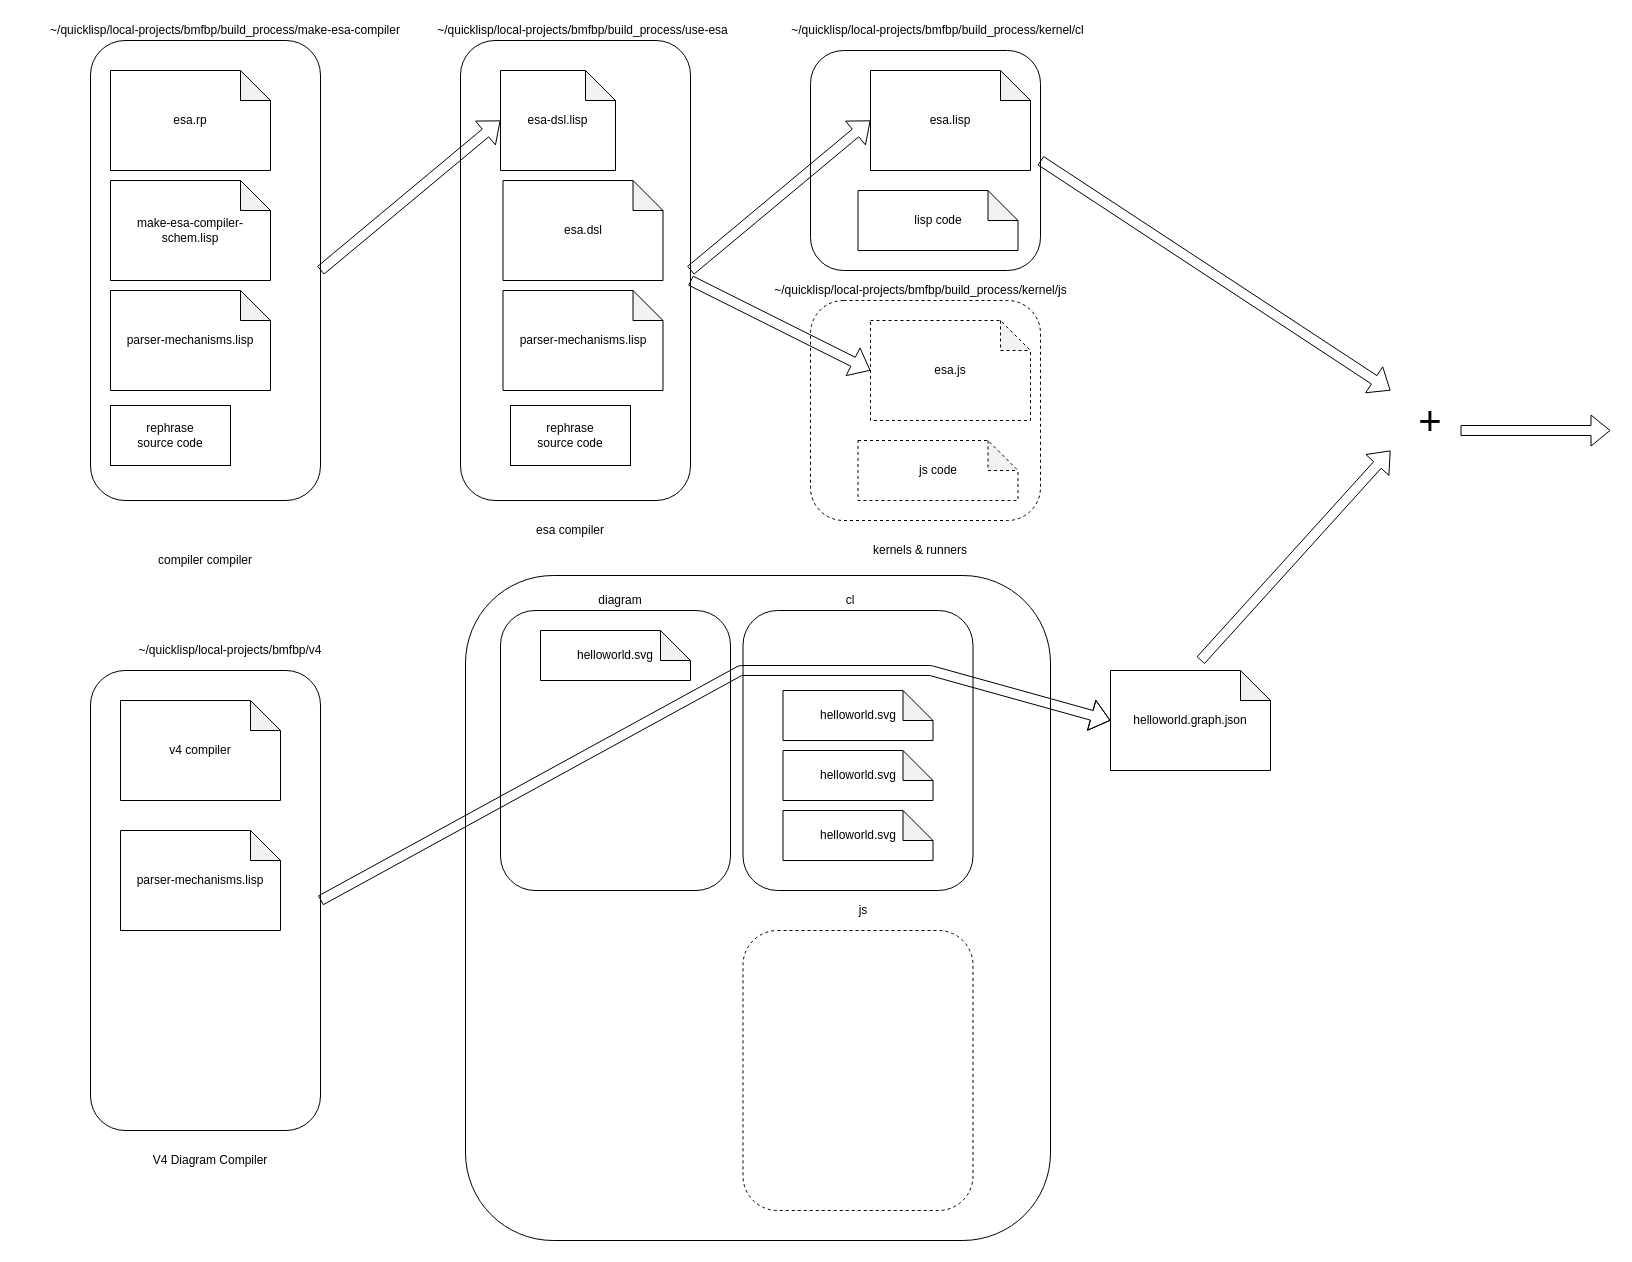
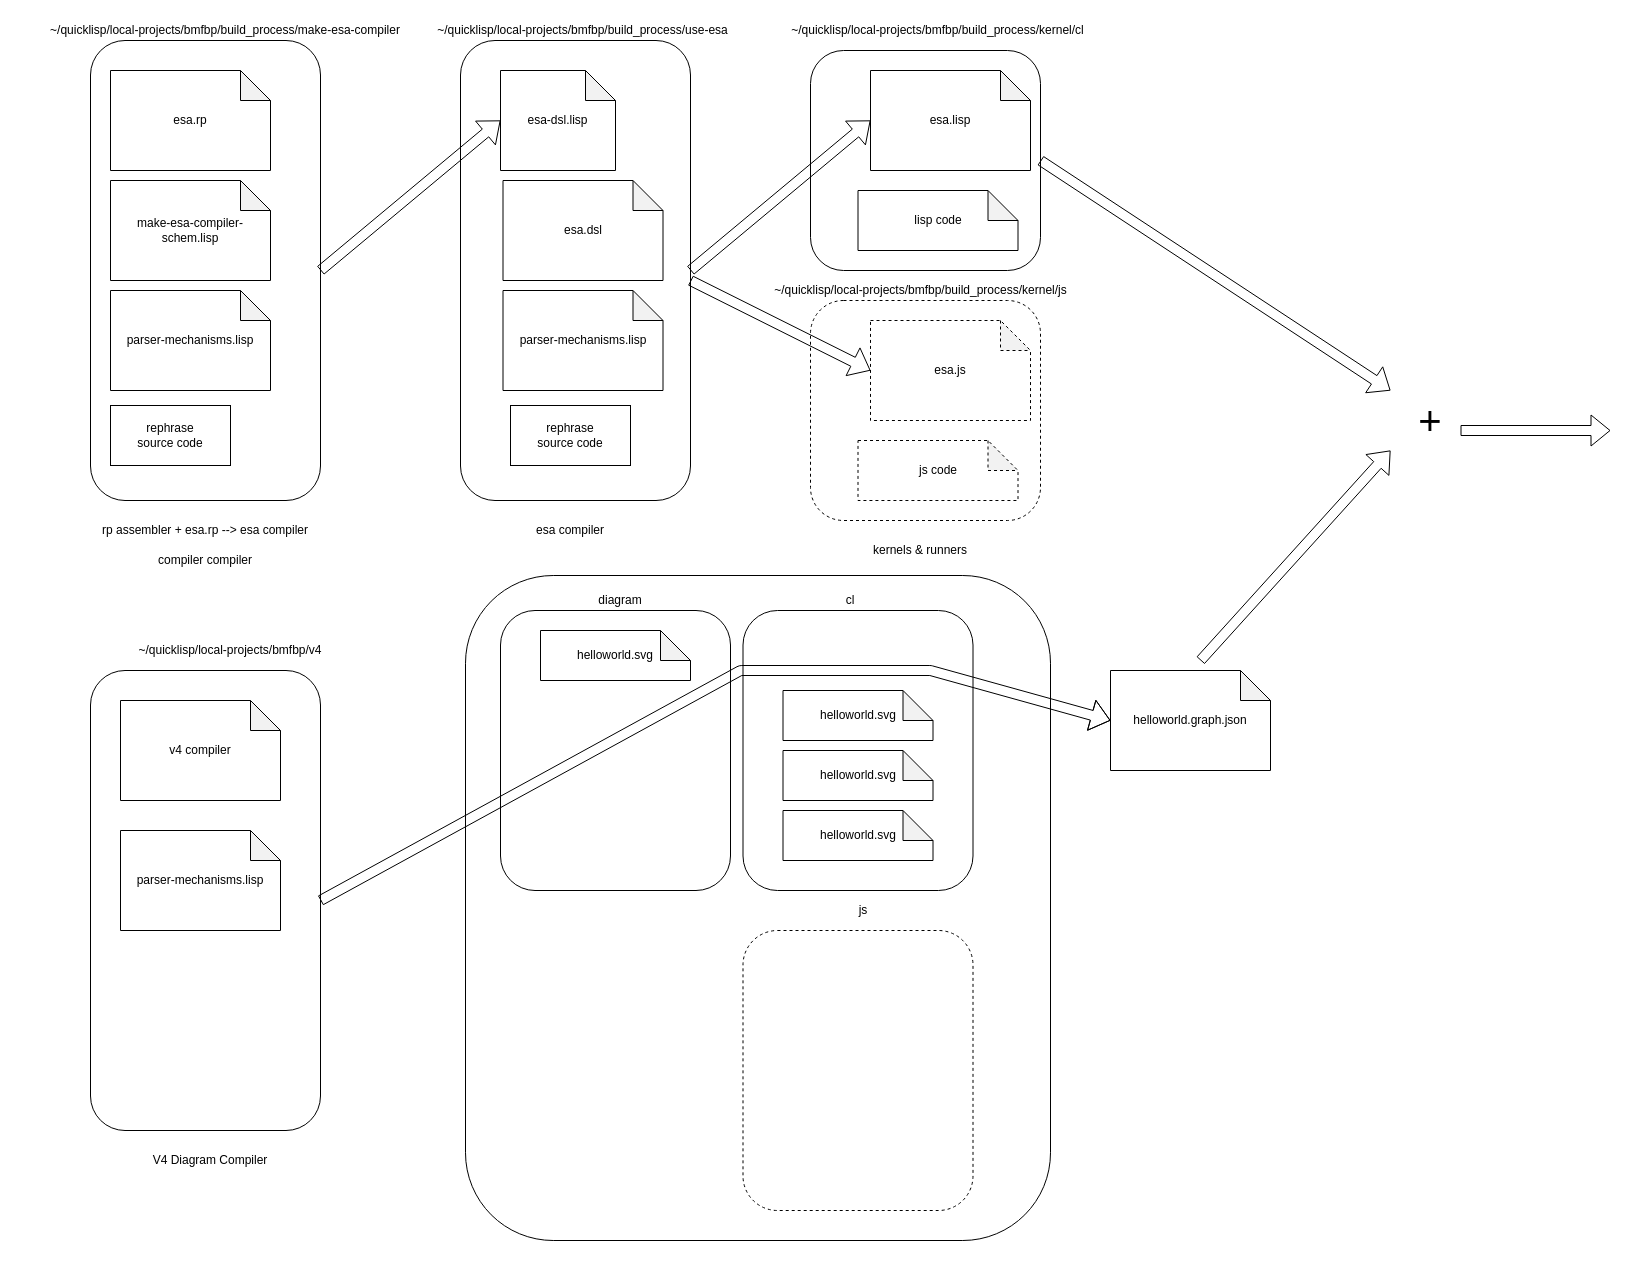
node "rp assembler + esa.rp --> esa compiler": added
